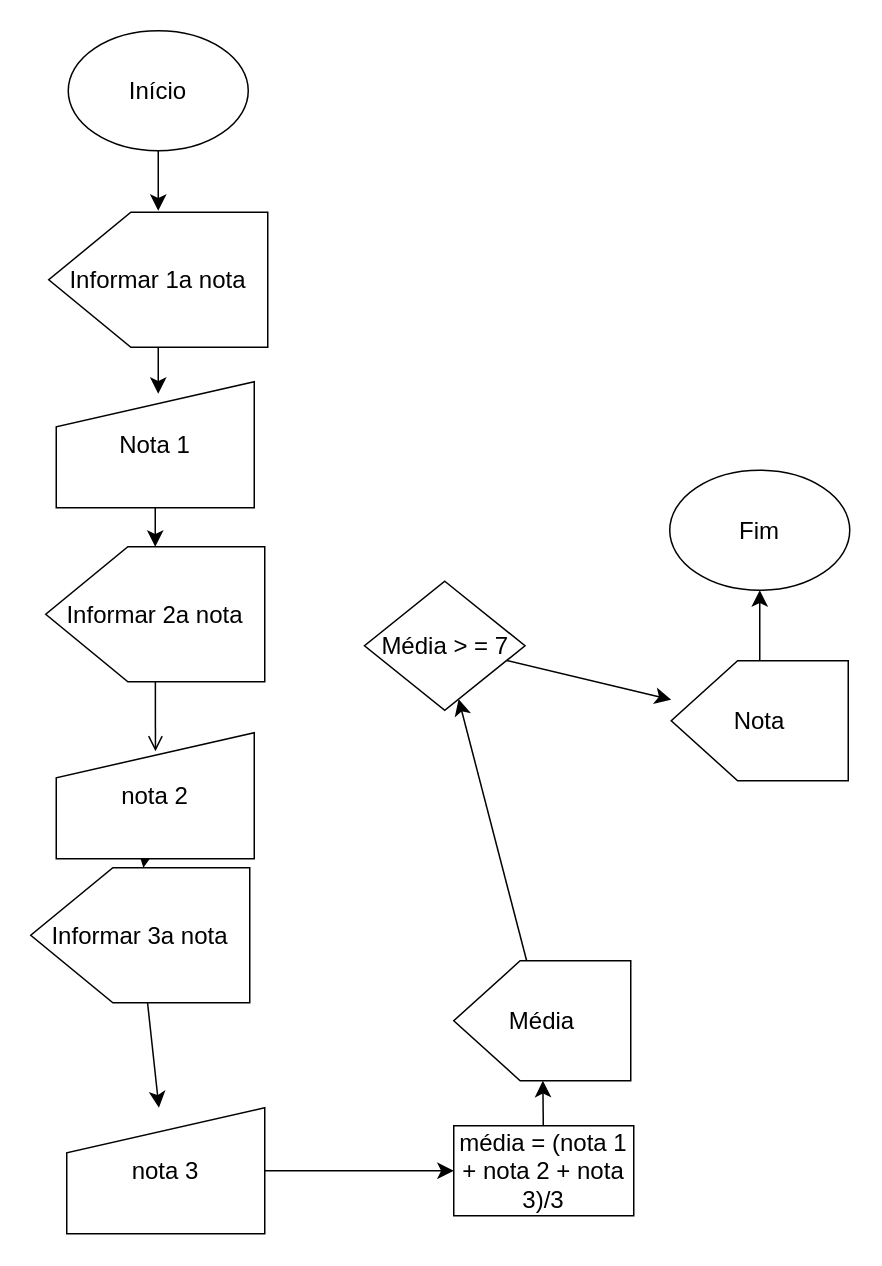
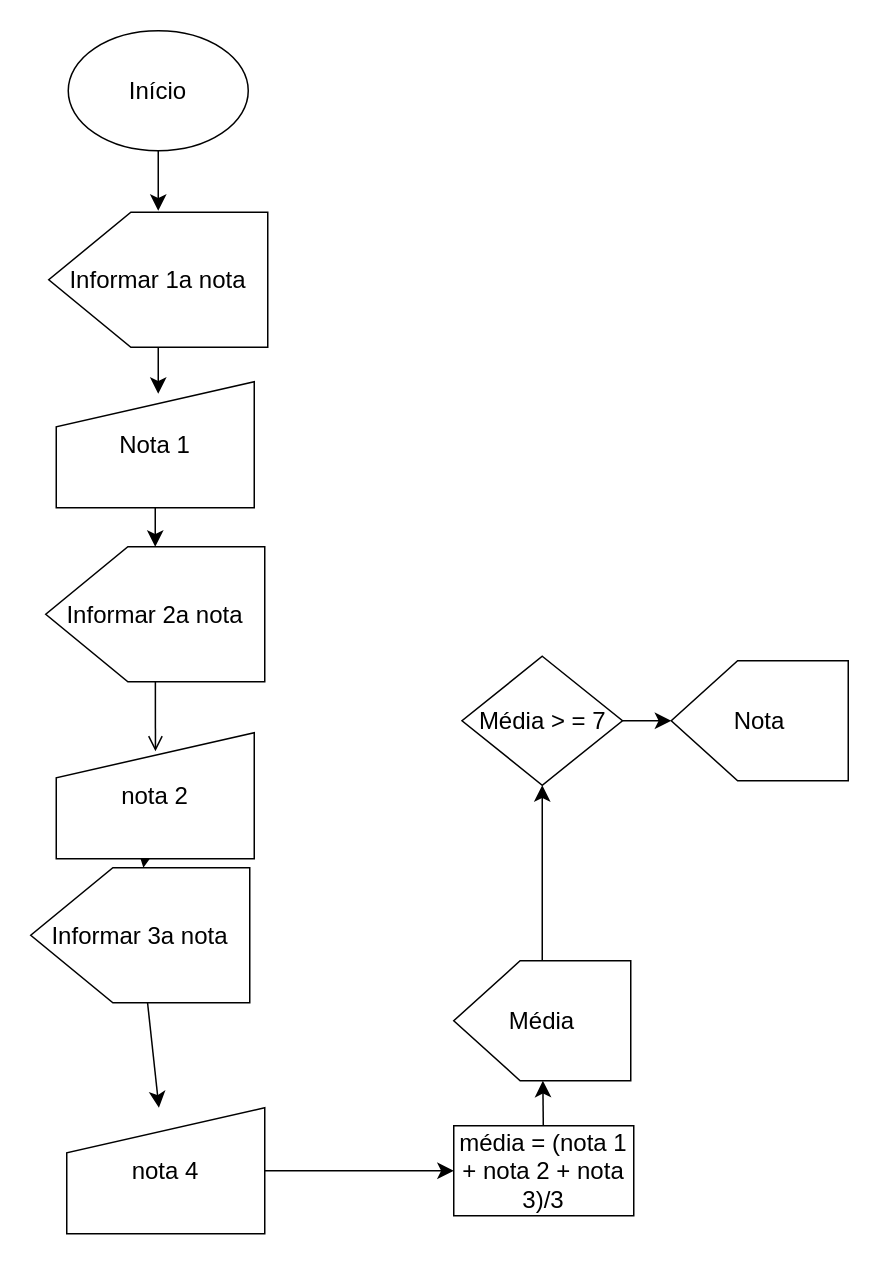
node "Fim": removed
edge "Nota" -> "Fim": removed
node "Média > = 7": moved (445, 646) -> (542, 721)
node "nota 3": label "nota 3" -> "nota 4"
